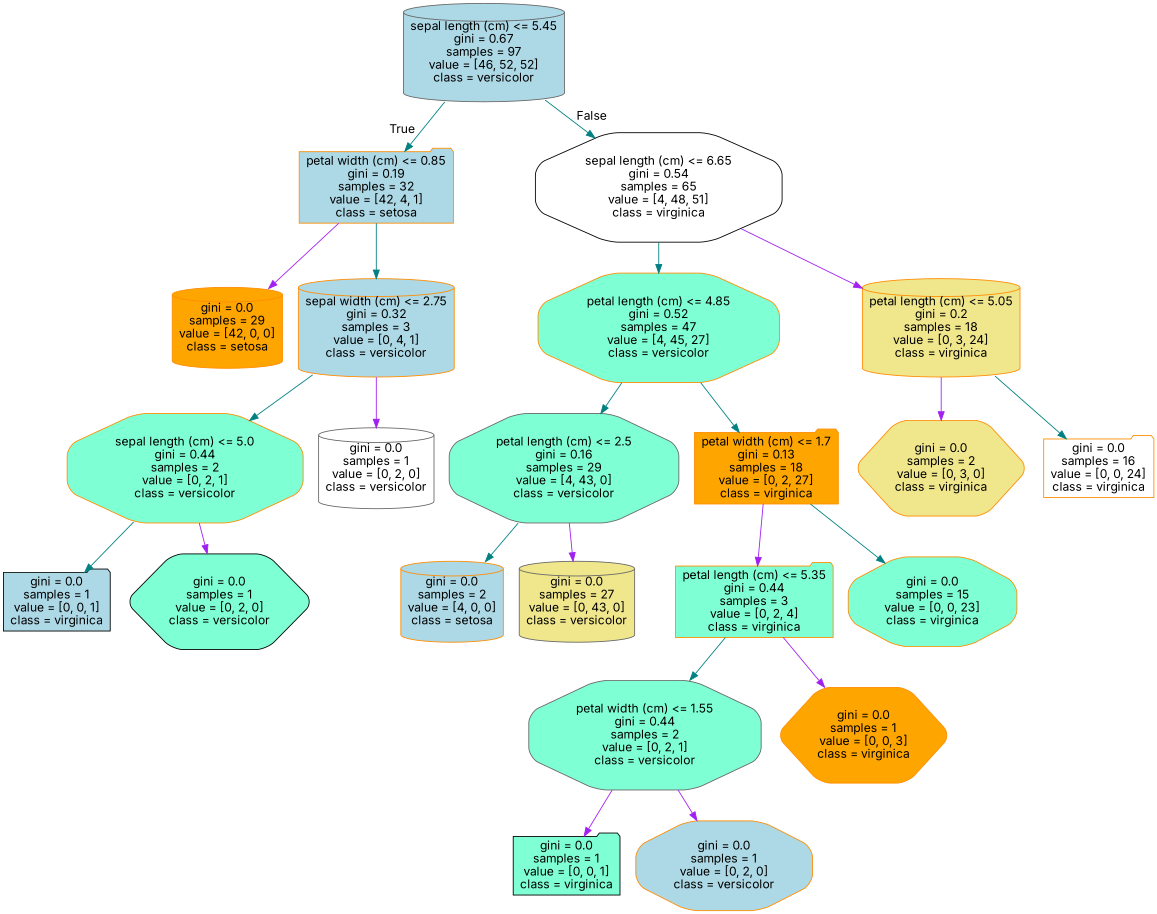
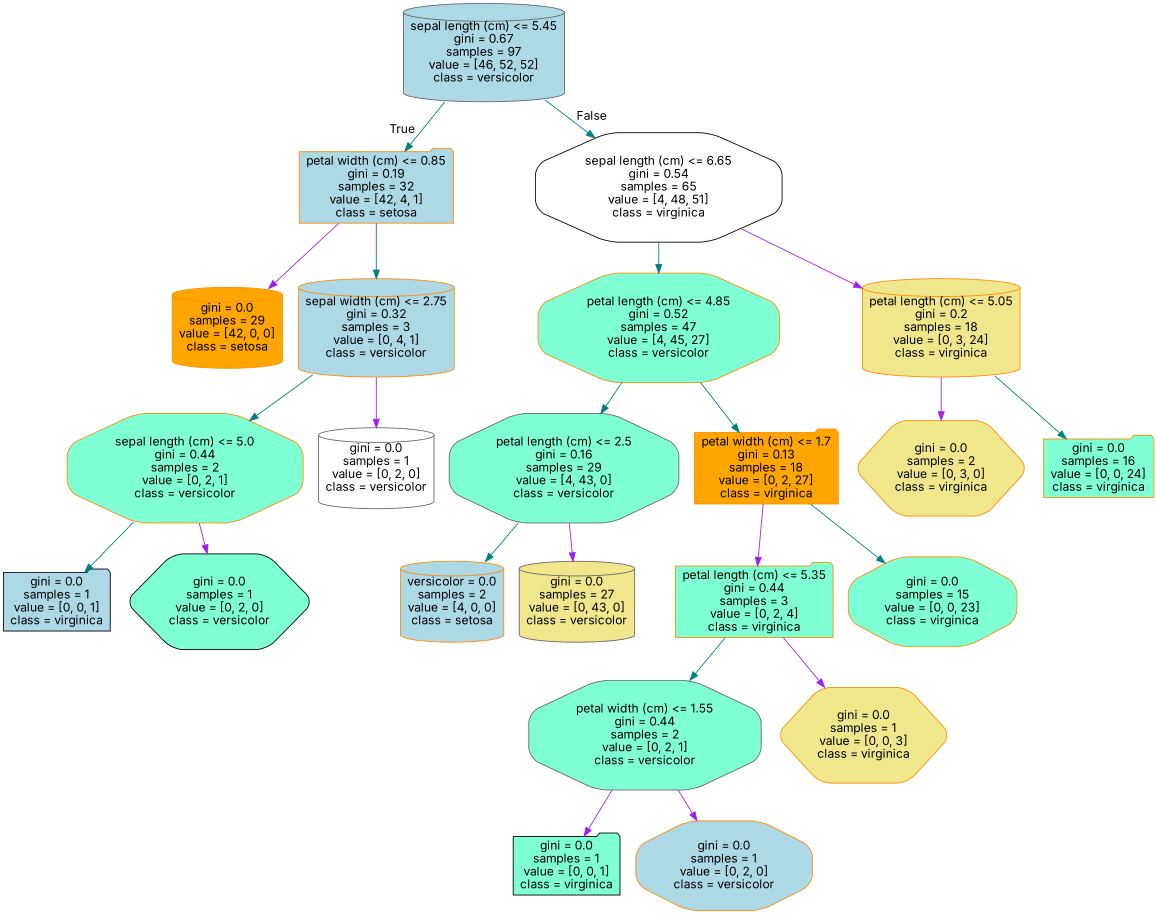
node "gini = 0.0 samples = 16 value = [0, 0, 24] class = virginica": fillcolor white -> aquamarine
node "gini = 0.0 samples = 2 value = [4, 0, 0] class = setosa": label "gini = 0.0 samples = 2 value = [4, 0, 0] class = setosa" -> "versicolor = 0.0 samples = 2 value = [4, 0, 0] class = setosa"
node "gini = 0.0 samples = 1 value = [0, 0, 3] class = virginica": fillcolor orange -> khaki
